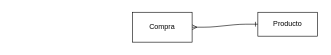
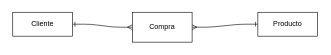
node "Cliente": added
edge "Cliente" -- "Compra": added
